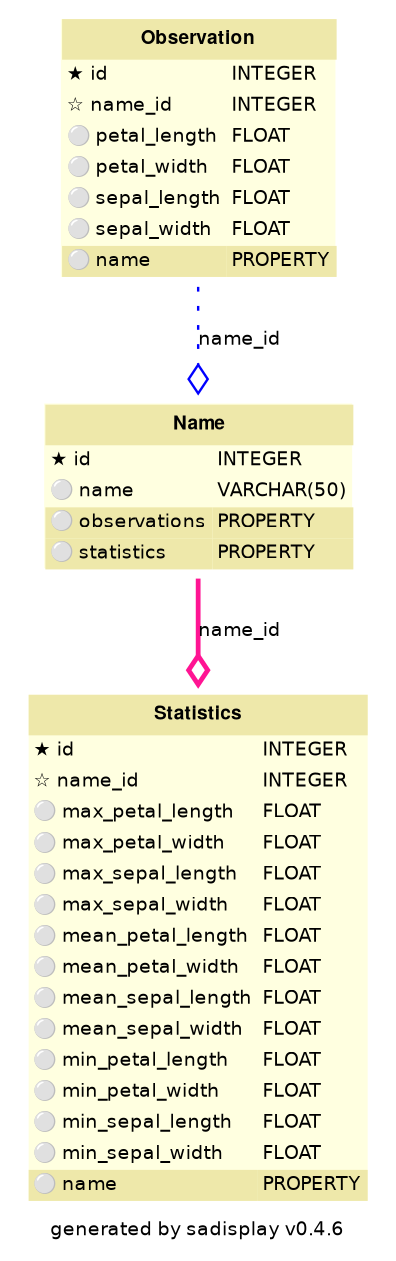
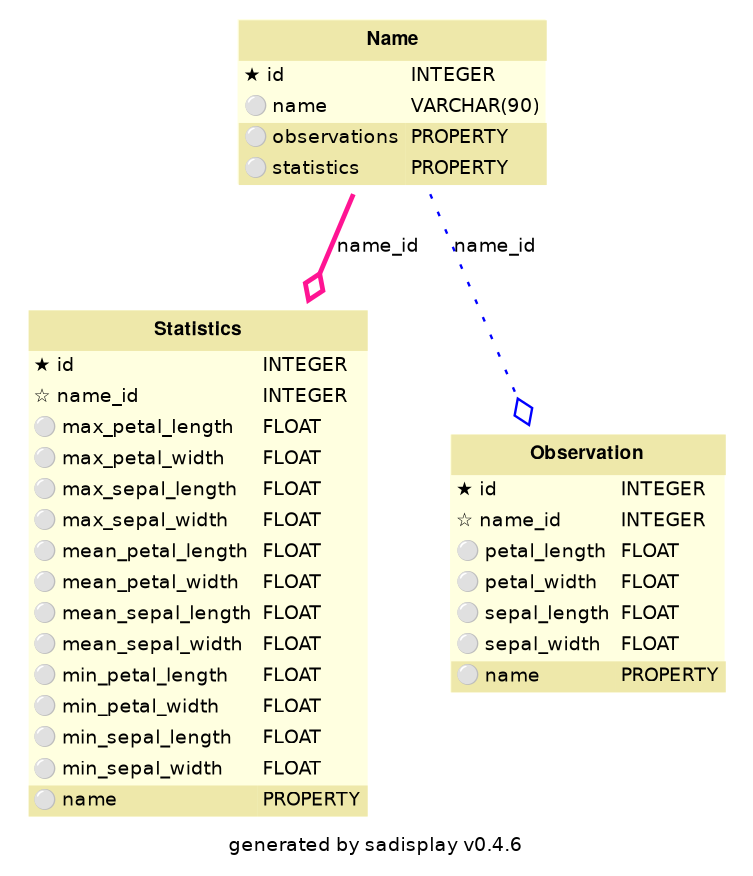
edge "Observation" -> "Name": reversed
node "Name": text "VARCHAR(50)" -> "VARCHAR(90)"
